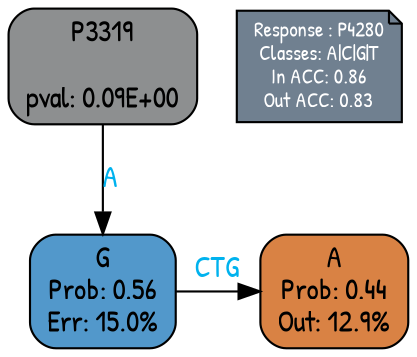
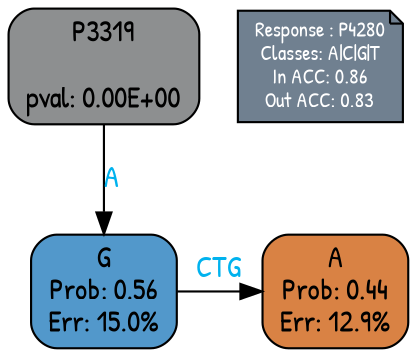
node "P3319 pval: 0.09E+00": label "P3319 pval: 0.09E+00" -> "P3319 pval: 0.00E+00"
node "A Prob: 0.44 Out: 12.9%": label "A Prob: 0.44 Out: 12.9%" -> "A Prob: 0.44 Err: 12.9%"
